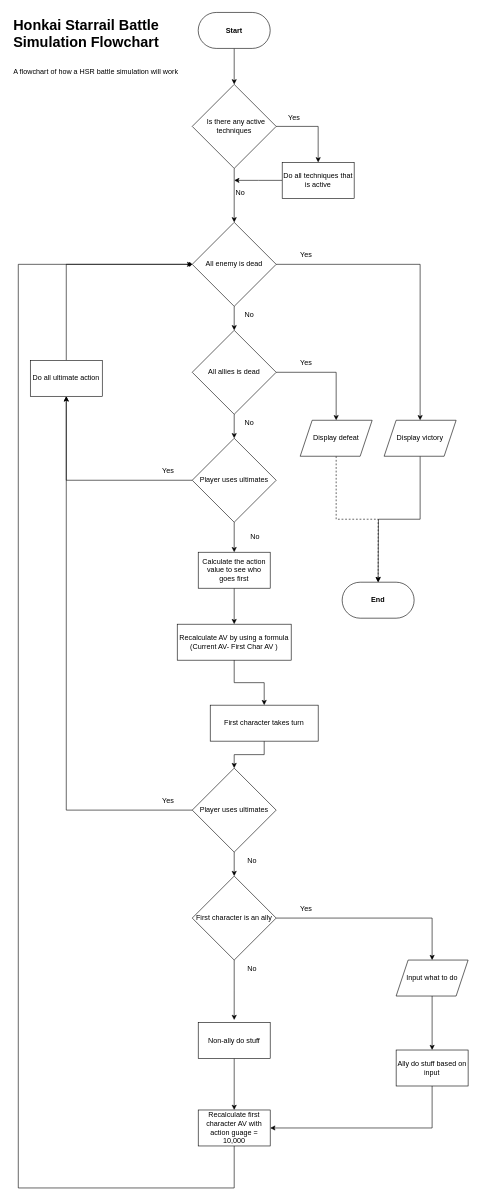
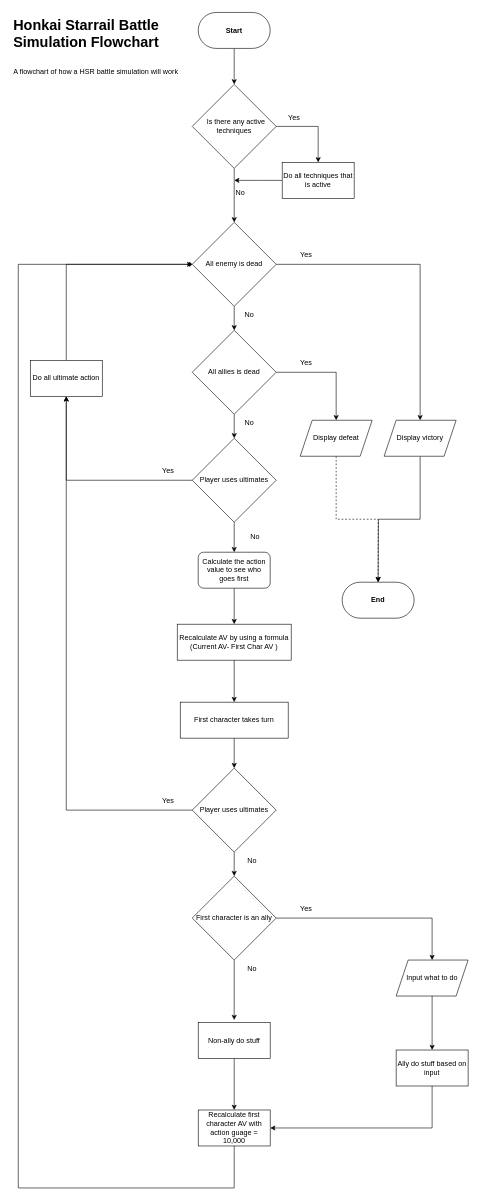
node "Calculate the action value to see who goes first": shape rectangle -> rounded rectangle
node "First character takes turn": moved (264, 723) -> (234, 720)
